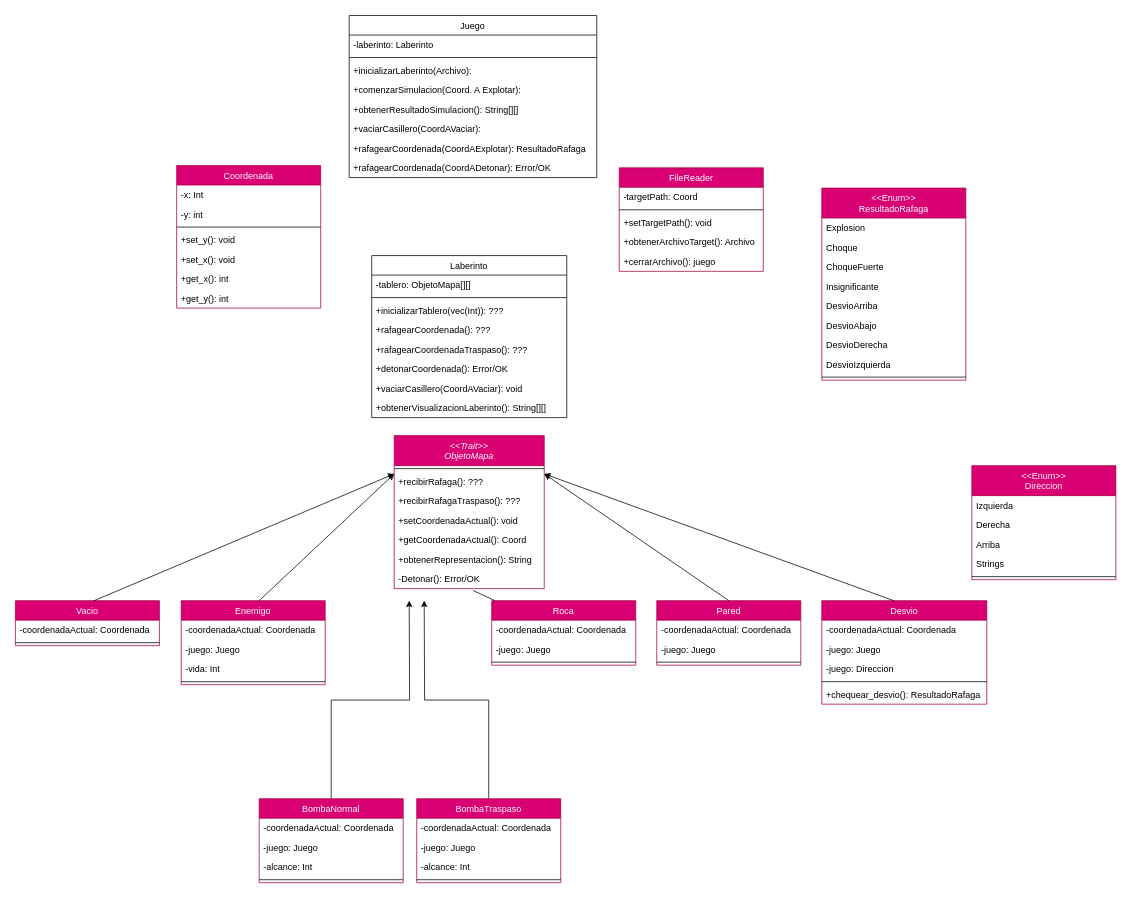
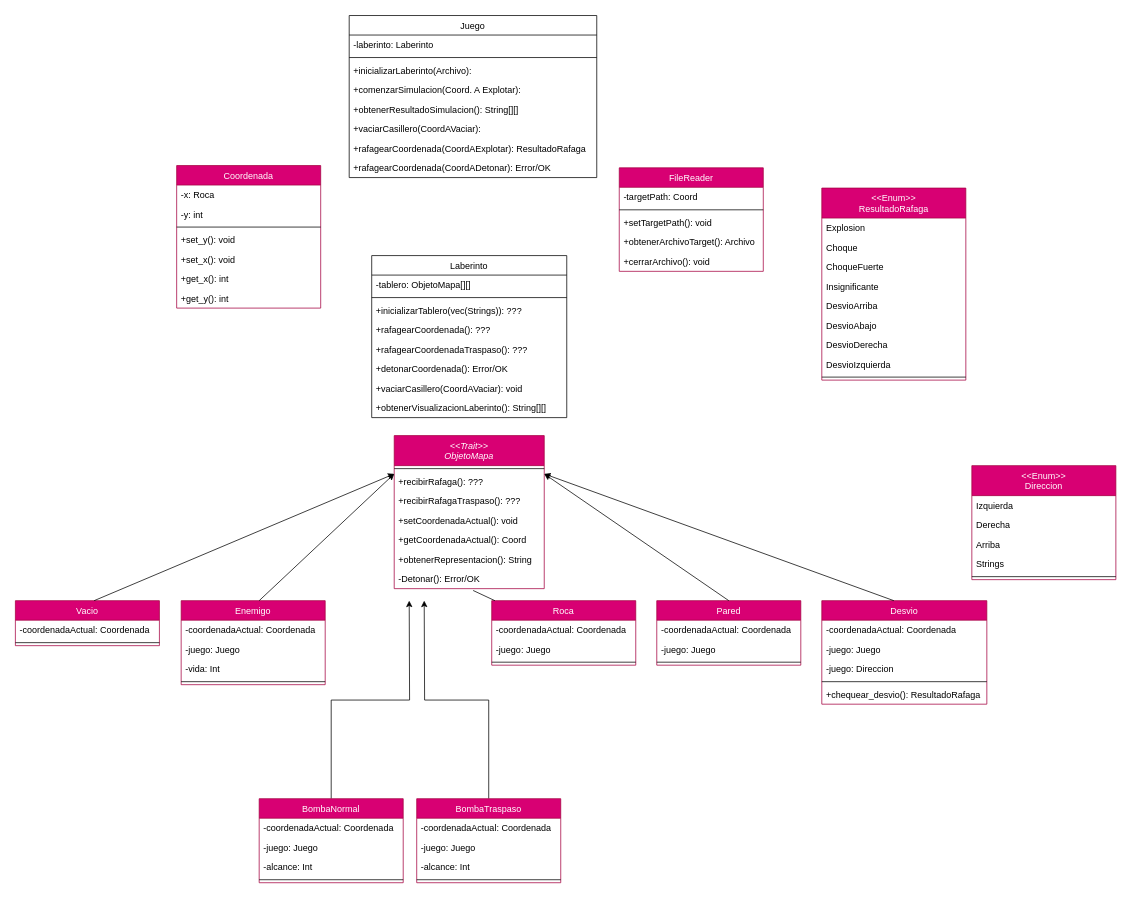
node "-x: Int": label "-x: Int" -> "-x: Roca"
node "+cerrarArchivo(): juego": label "+cerrarArchivo(): juego" -> "+cerrarArchivo(): void"
node "+inicializarTablero(vec(Int)): ???": label "+inicializarTablero(vec(Int)): ???" -> "+inicializarTablero(vec(Strings)): ???"
